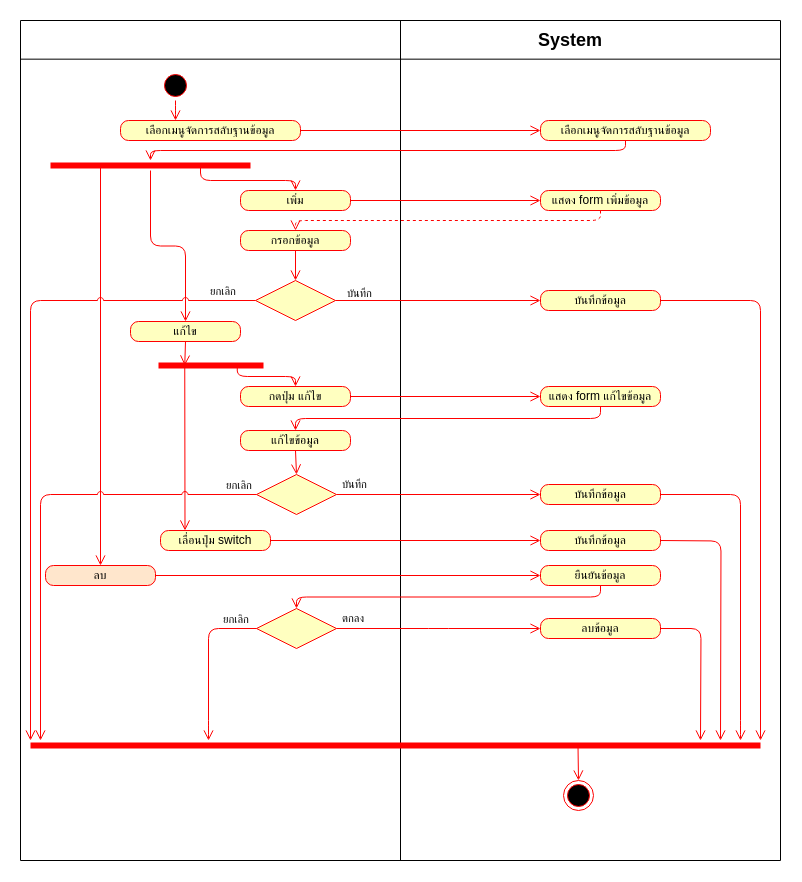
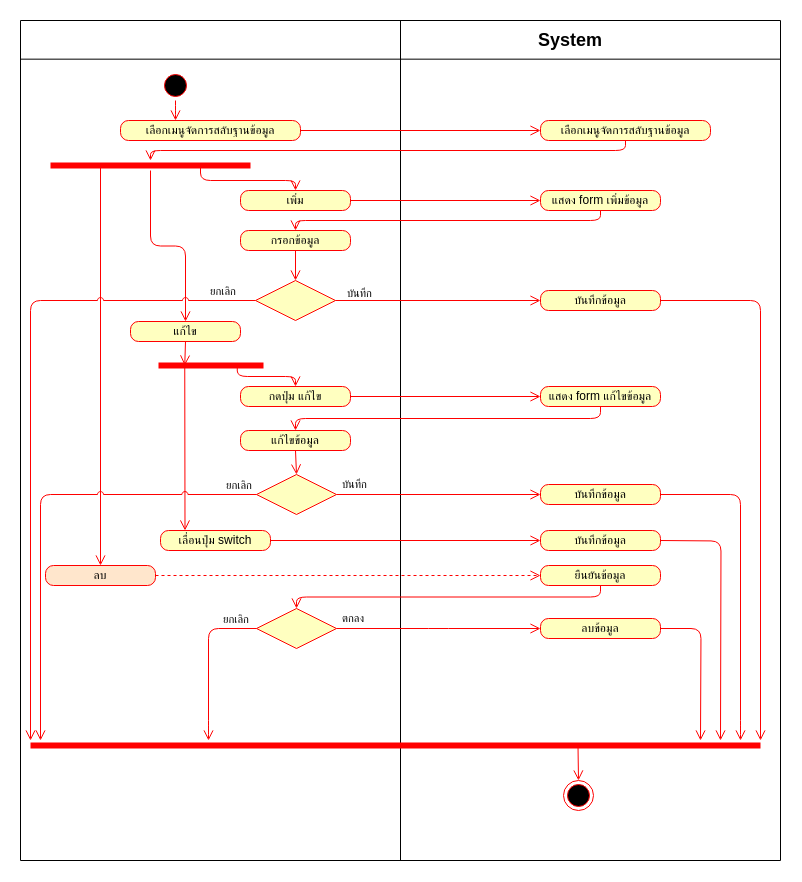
edge "แสดง form เพิ่มข้อมูล" -> "กรอกข้อมูล": style dashed -> solid
edge "ลบ" -> "ยืนยันข้อมูล": style solid -> dashed
